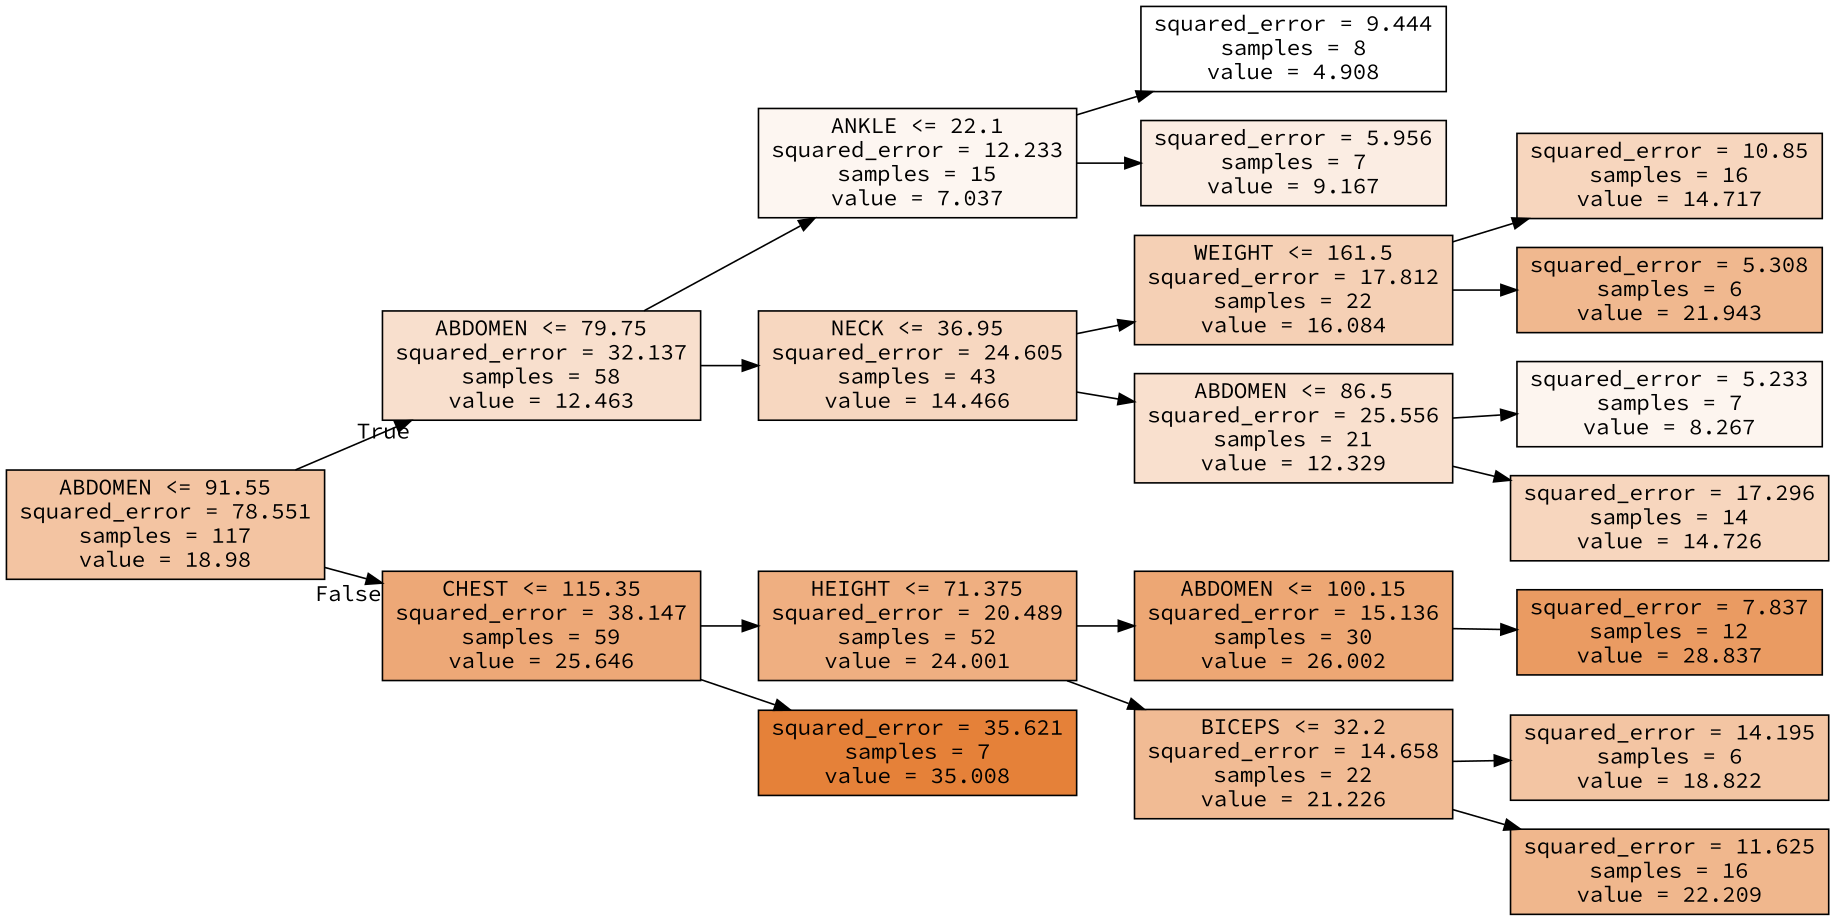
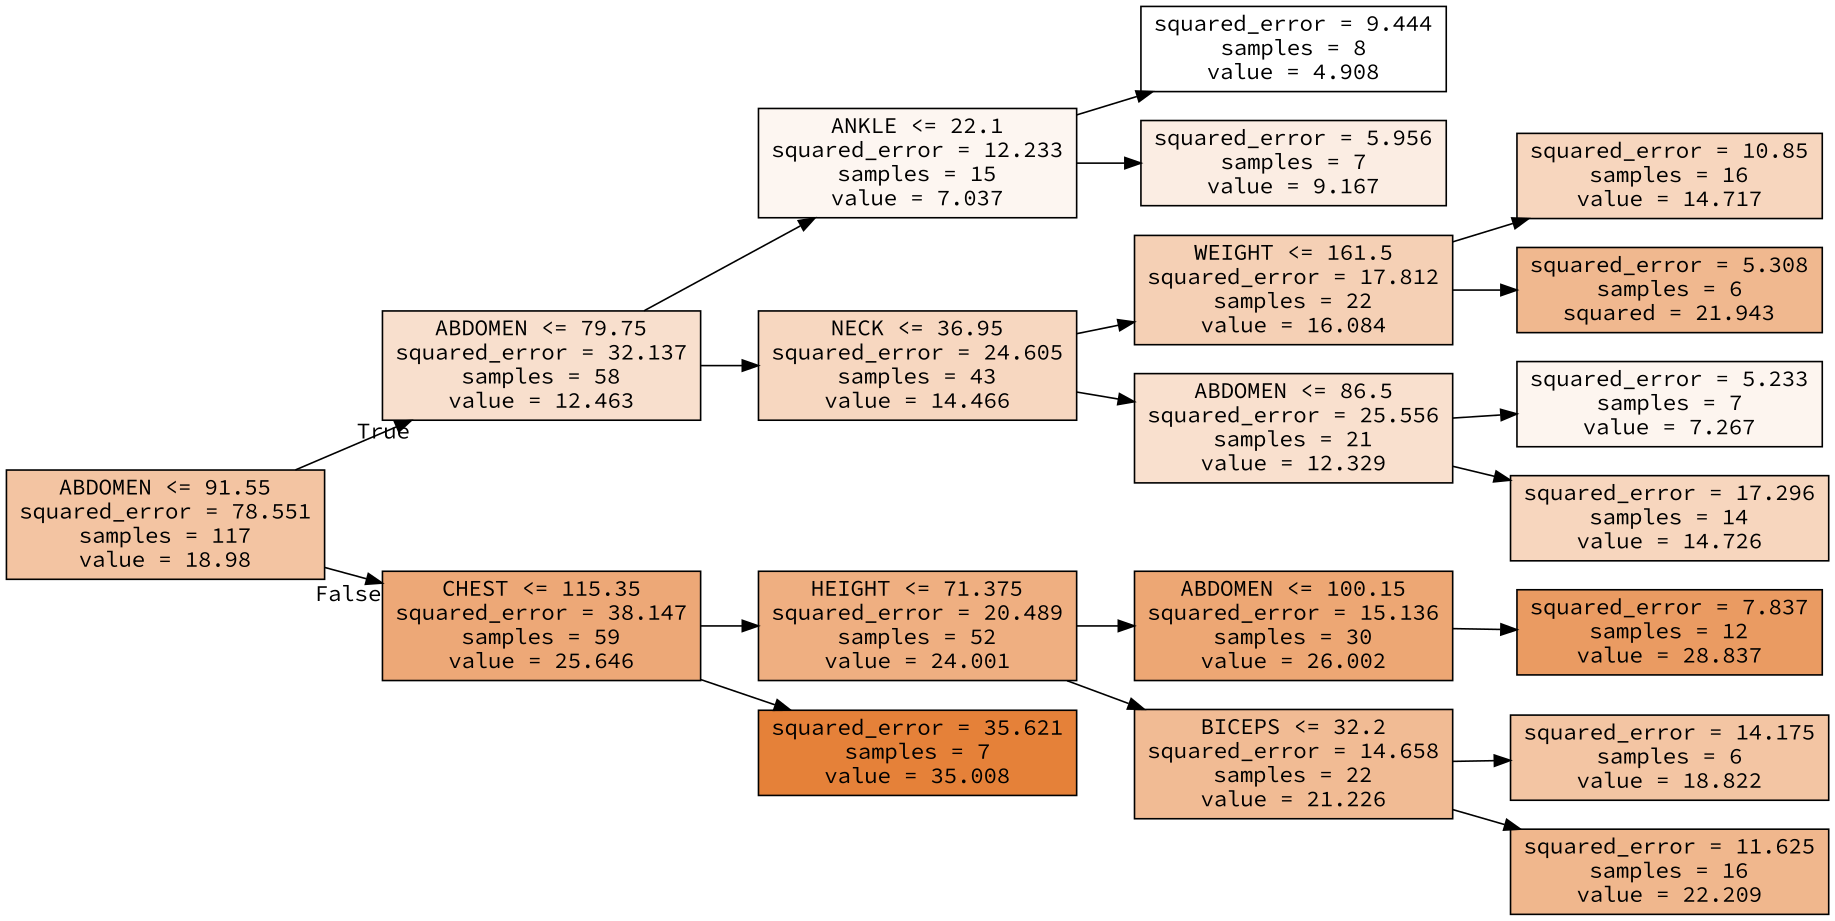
node "squared_error = 5.308 samples = 6 value = 21.943": label "squared_error = 5.308 samples = 6 value = 21.943" -> "squared_error = 5.308 samples = 6 squared = 21.943"
node "squared_error = 5.233 samples = 7 value = 8.267": label "squared_error = 5.233 samples = 7 value = 8.267" -> "squared_error = 5.233 samples = 7 value = 7.267"
node "squared_error = 14.195 samples = 6 value = 18.822": label "squared_error = 14.195 samples = 6 value = 18.822" -> "squared_error = 14.175 samples = 6 value = 18.822"
